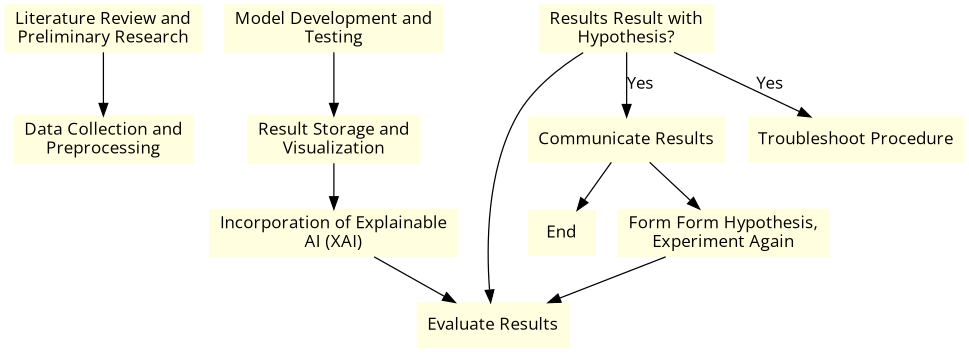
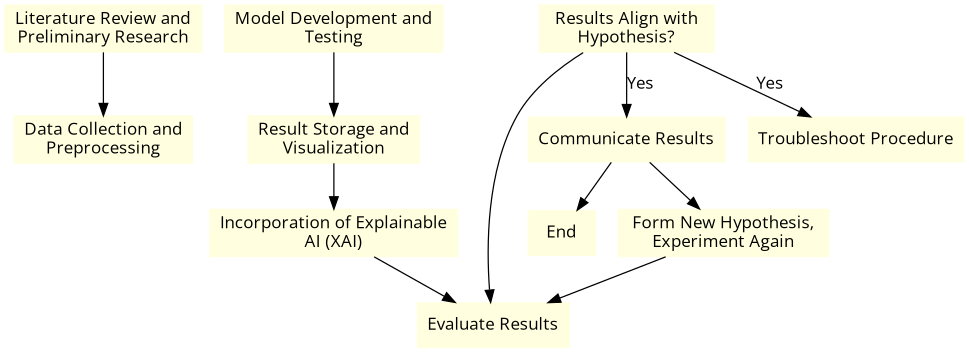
node "Results Result with Hypothesis?": label "Results Result with Hypothesis?" -> "Results Align with Hypothesis?"
node "Form Form Hypothesis, Experiment Again": label "Form Form Hypothesis, Experiment Again" -> "Form New Hypothesis, Experiment Again"
